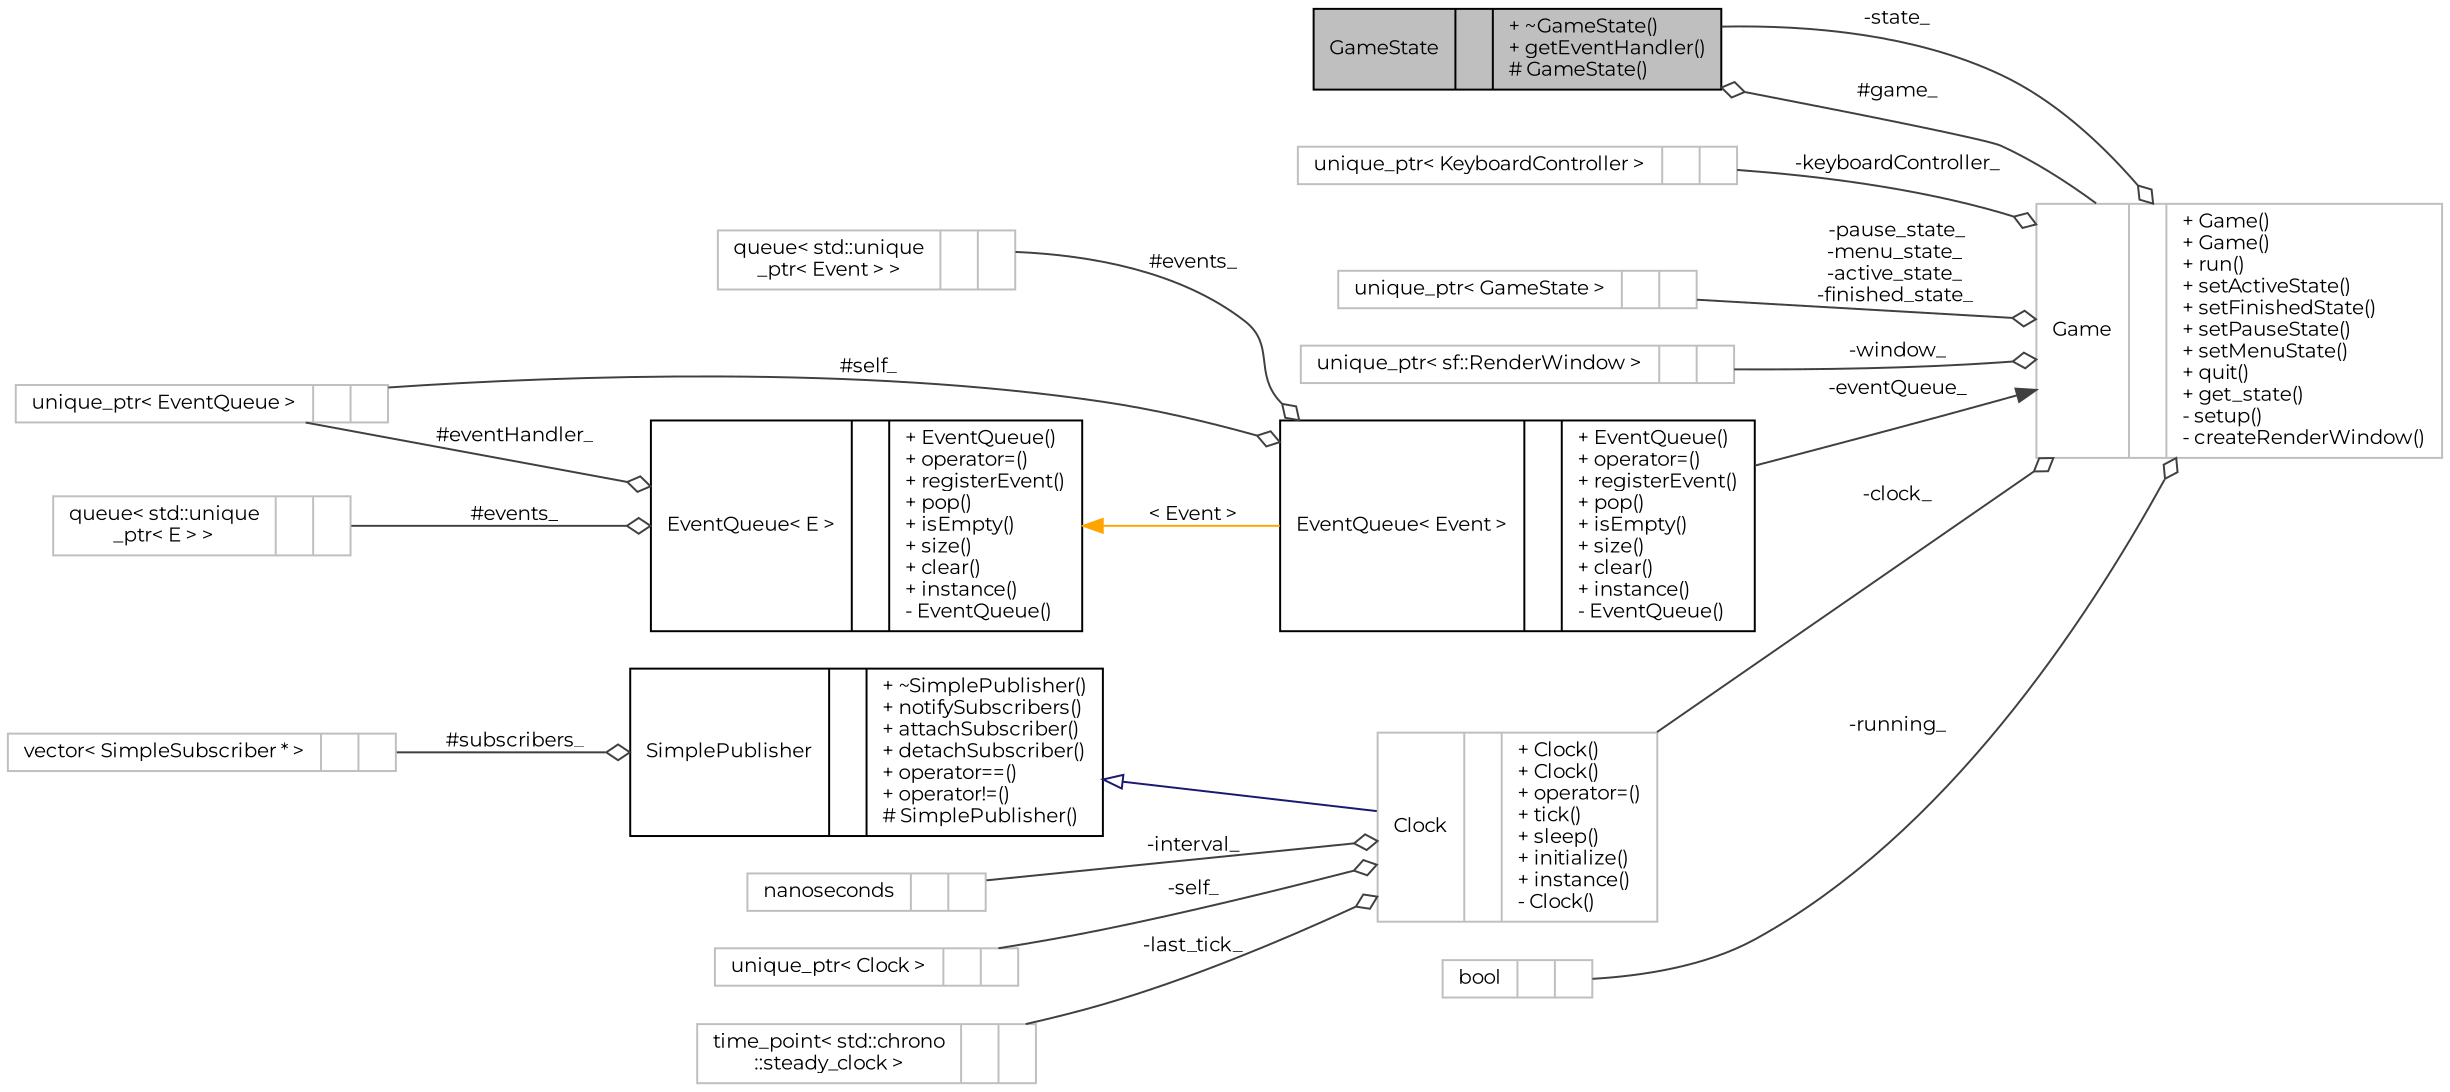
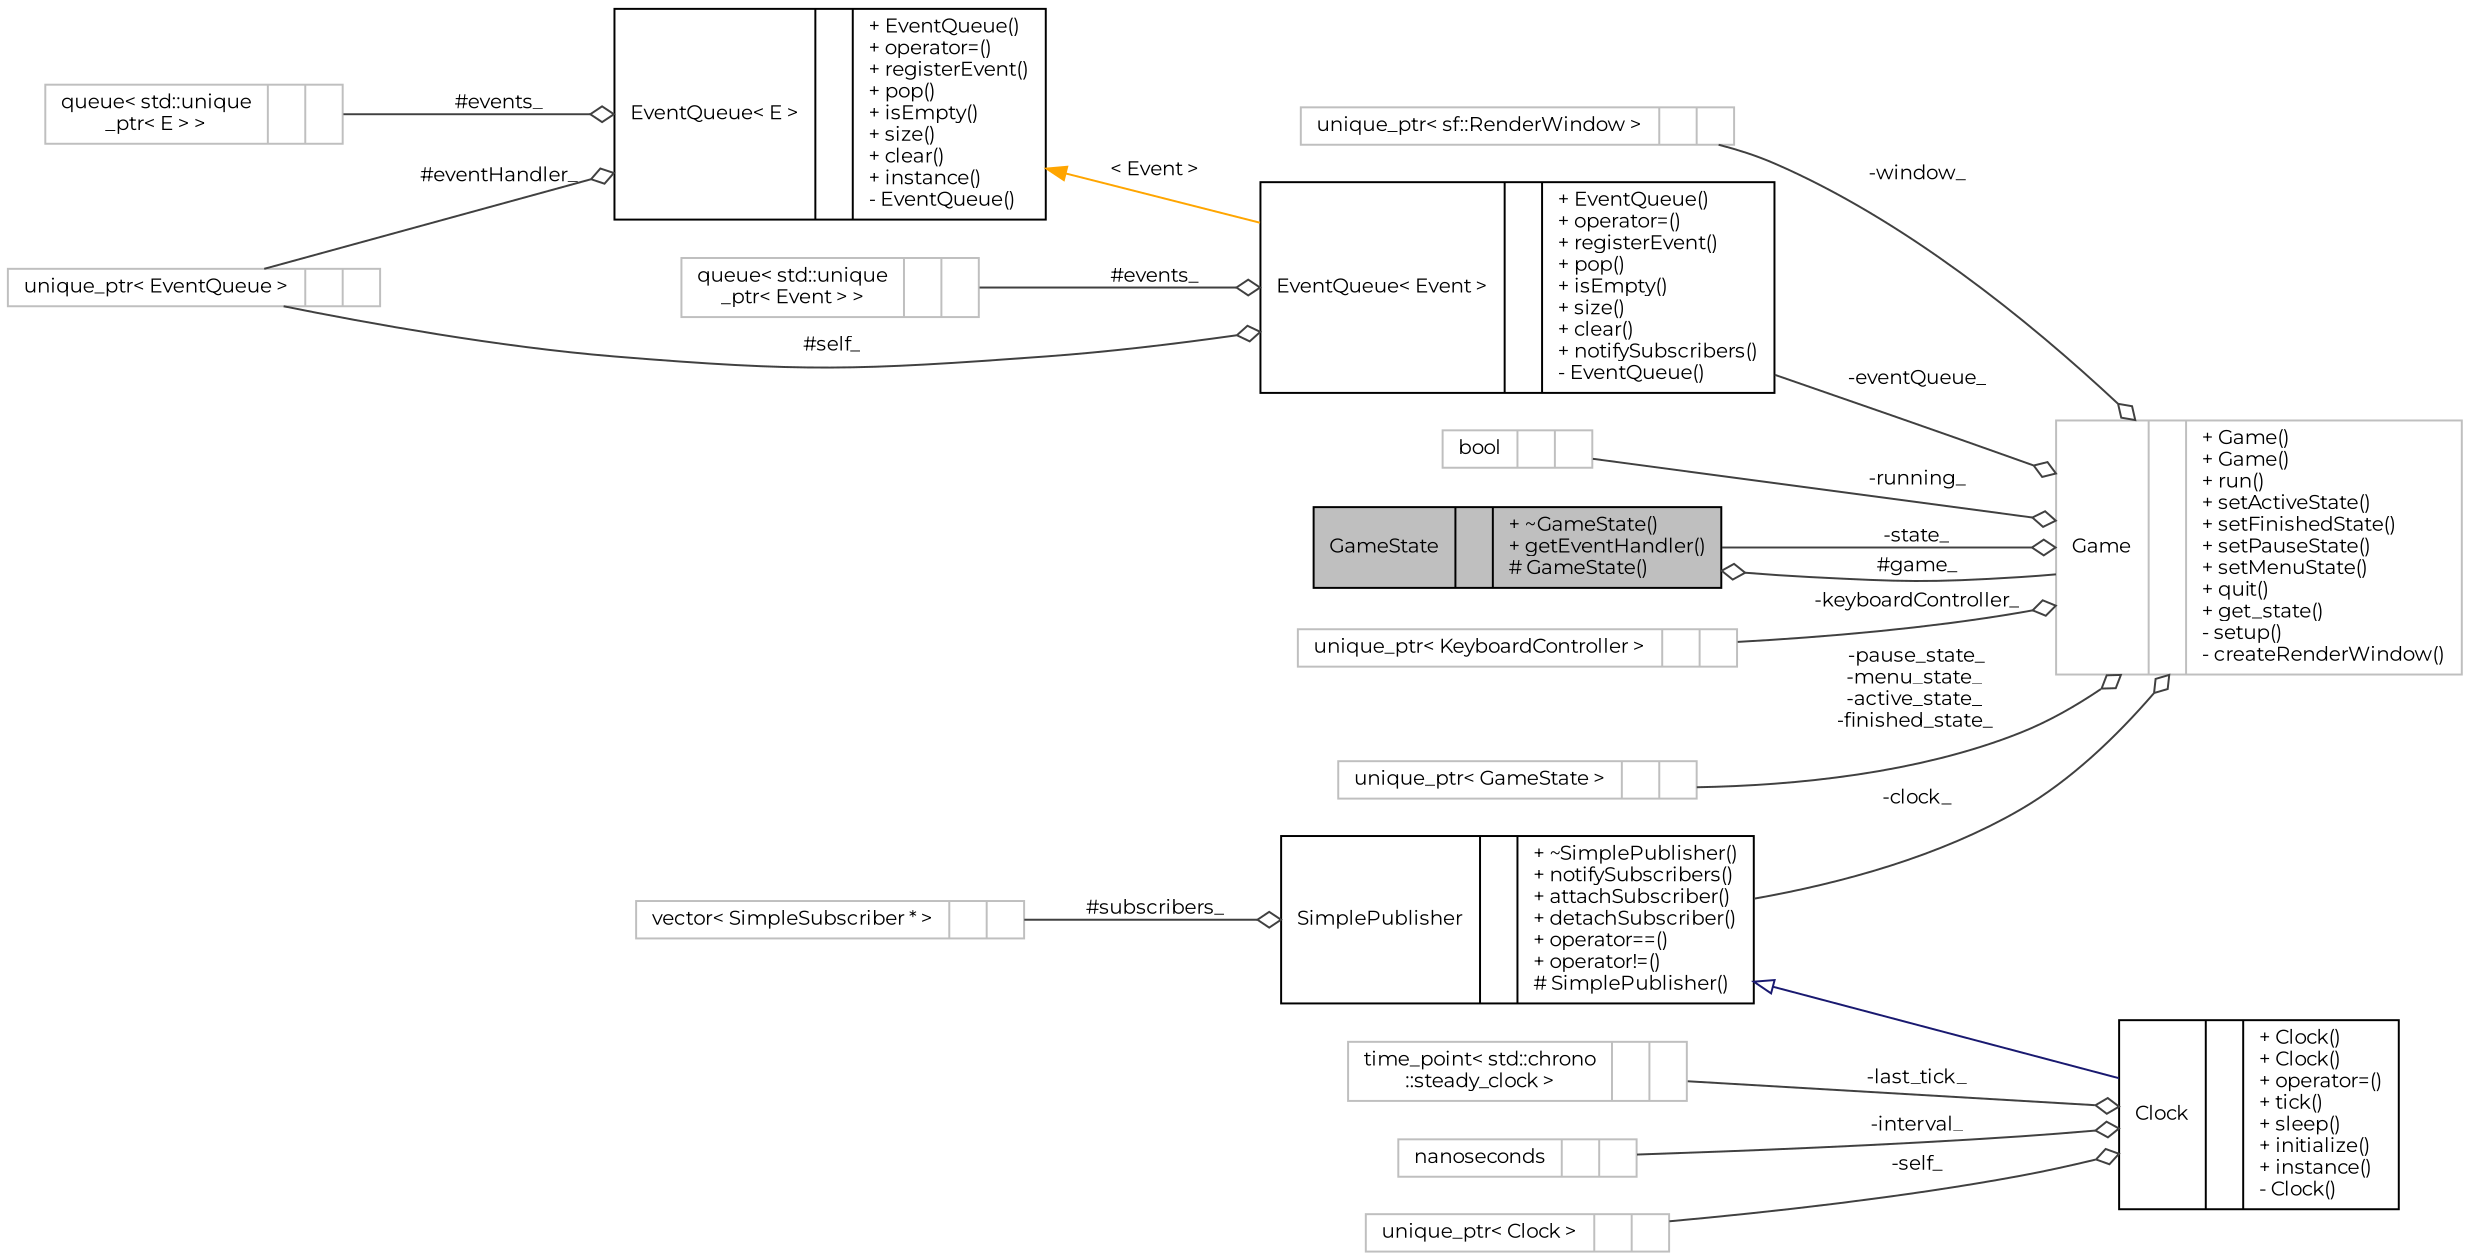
edge "EventQueue< Event >" -> "Game": arrowhead normal -> odiamond
node "EventQueue< Event >": text "+ instance()" -> "+ notifySubscribers()"
edge "Clock" -> "Game": now "SimplePublisher" -> "Game"
node "Clock": color grey75 -> black
